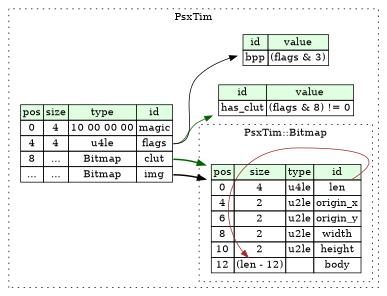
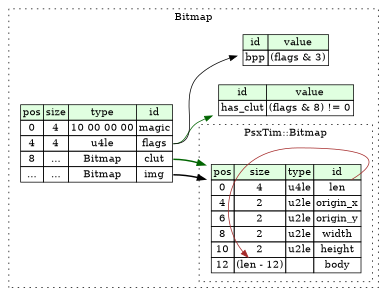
cluster "PsxTim": label "PsxTim" -> "Bitmap"
